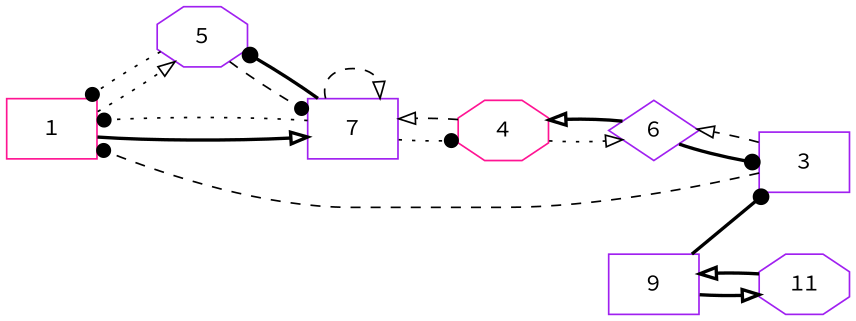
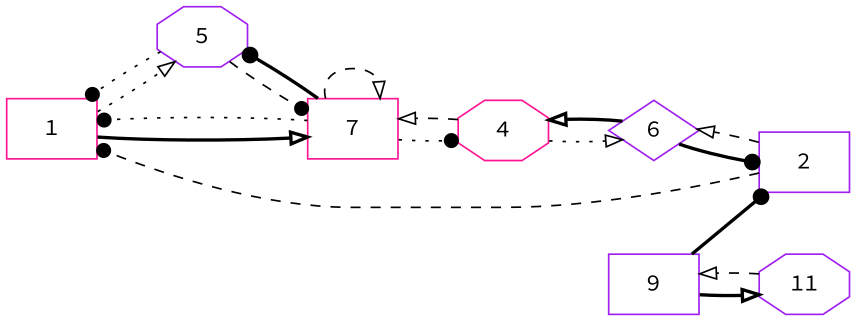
node "7": color purple -> deeppink
node "3": label "3" -> "2"
edge "11" -> "9": style bold -> dashed
